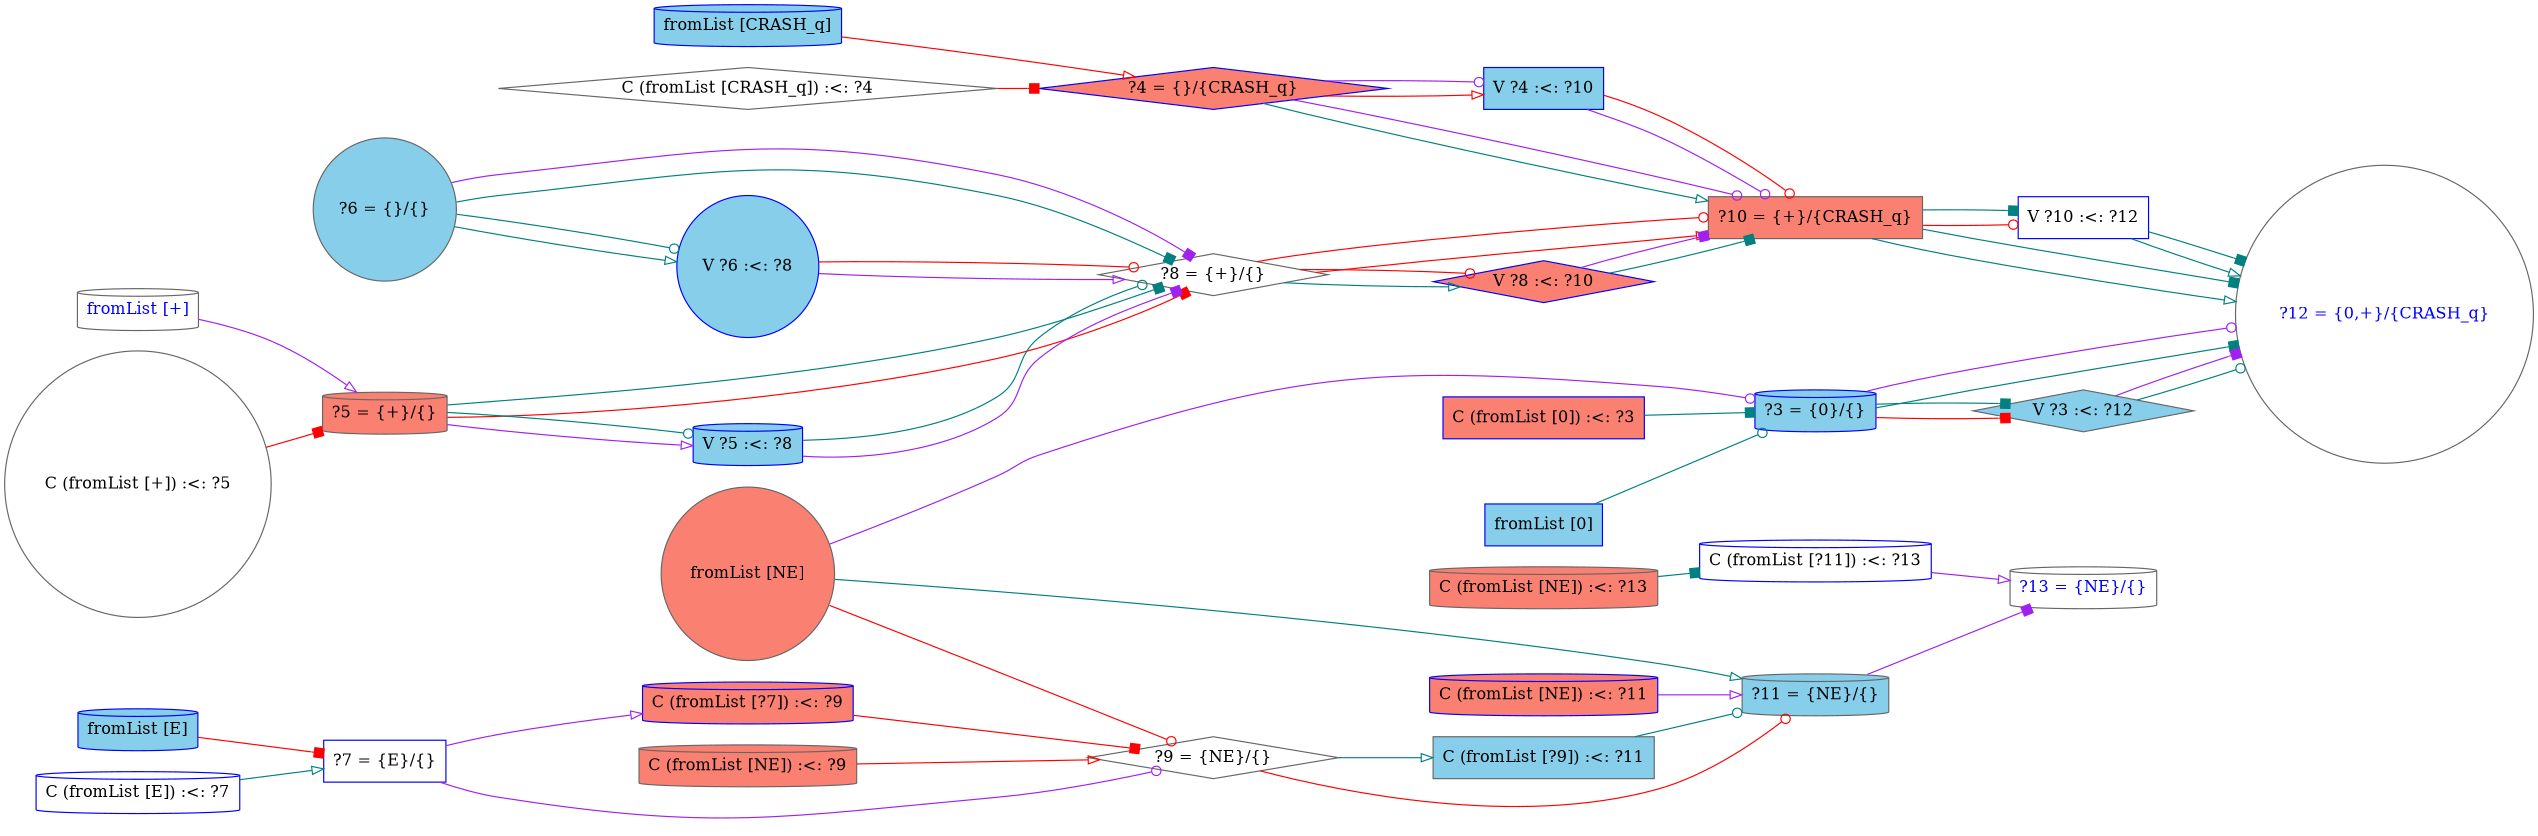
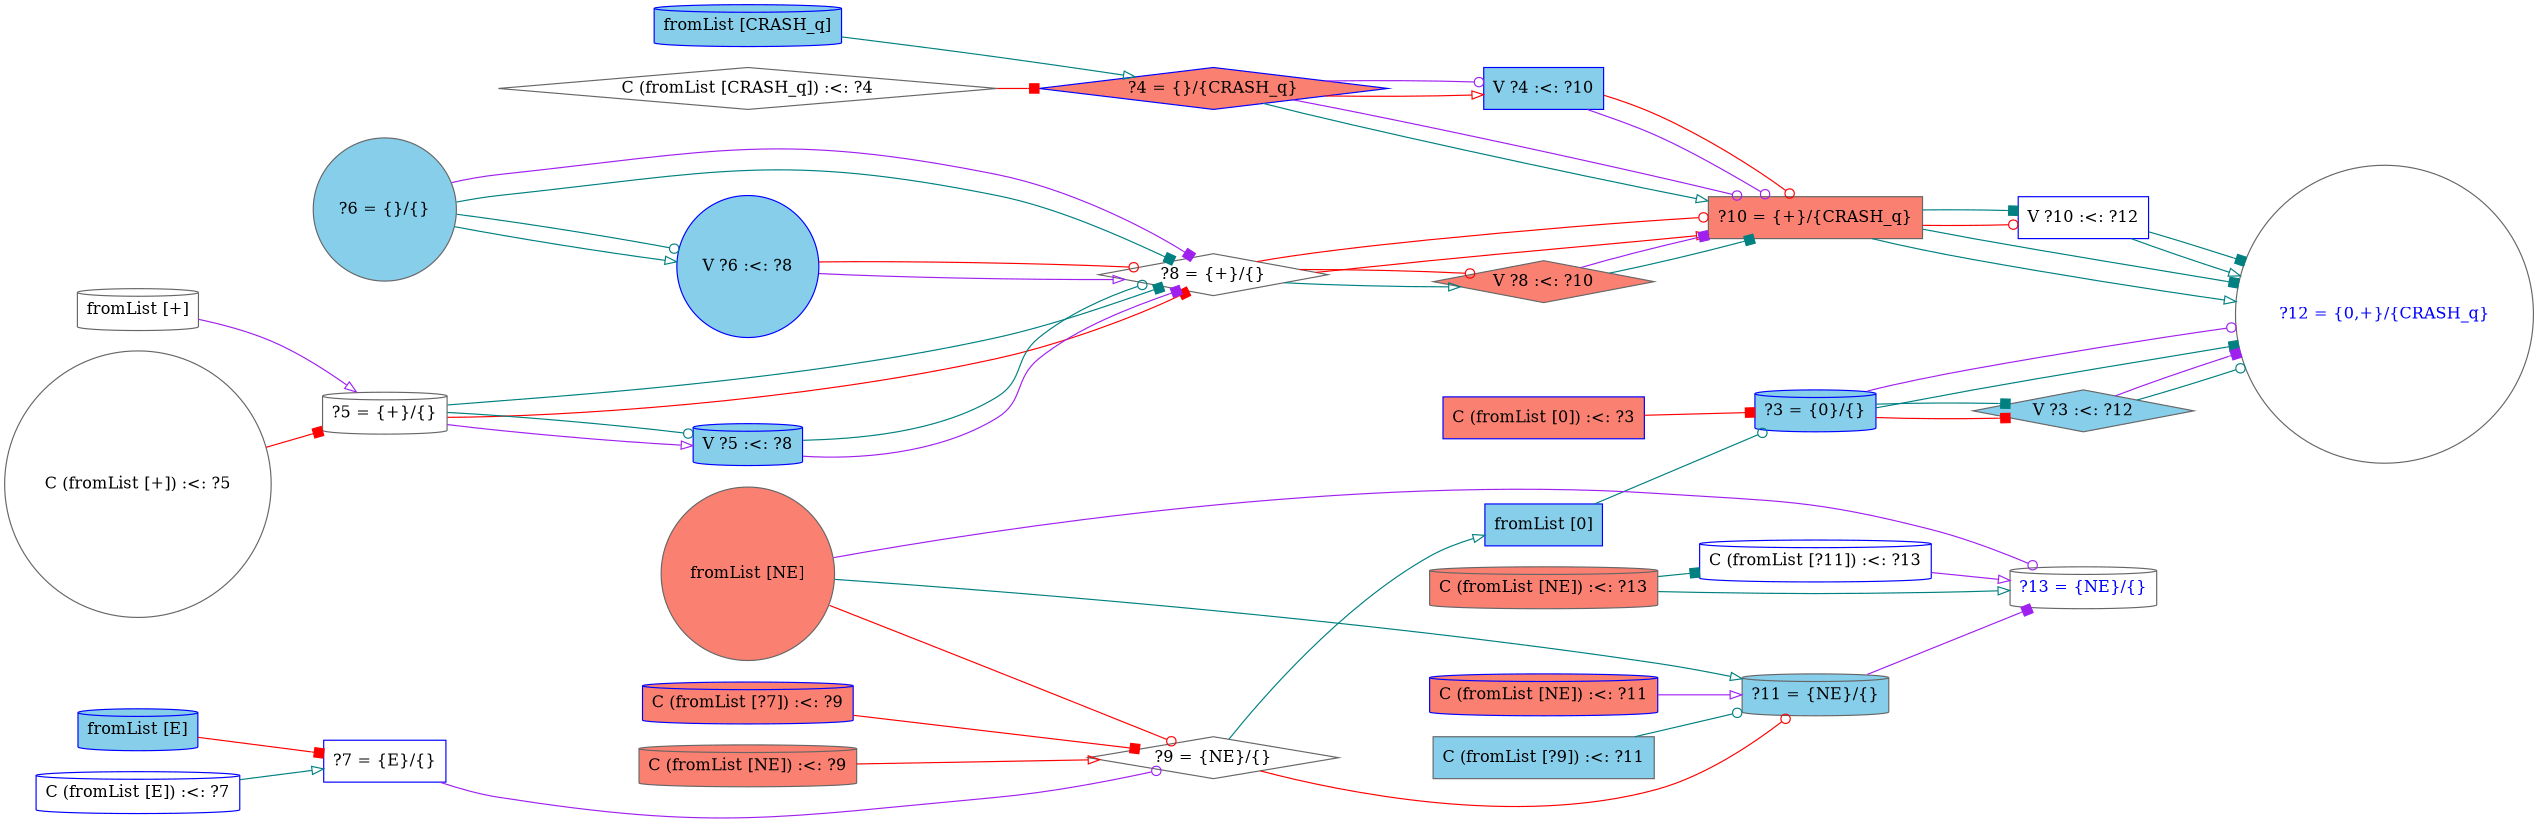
edge "fromList [CRASH_q]" -> "?4 = {}/{CRASH_q}": color red -> teal
node "V ?8 :<: ?10": color blue -> gray40
node "fromList [+]": fontcolor blue -> black
edge "fromList [NE]" -> "?3 = {0}/{}": now "fromList [NE]" -> "?13 = {NE}/{}"
node "?5 = {+}/{}": fillcolor salmon -> white
edge "C (fromList [0]) :<: ?3" -> "?3 = {0}/{}": color teal -> red
edge "C (fromList [NE]) :<: ?13" -> "?13 = {NE}/{}": added
edge "?7 = {E}/{}" -> "C (fromList [?7]) :<: ?9": removed
edge "?9 = {NE}/{}" -> "C (fromList [?9]) :<: ?11": now "?9 = {NE}/{}" -> "fromList [0]"
